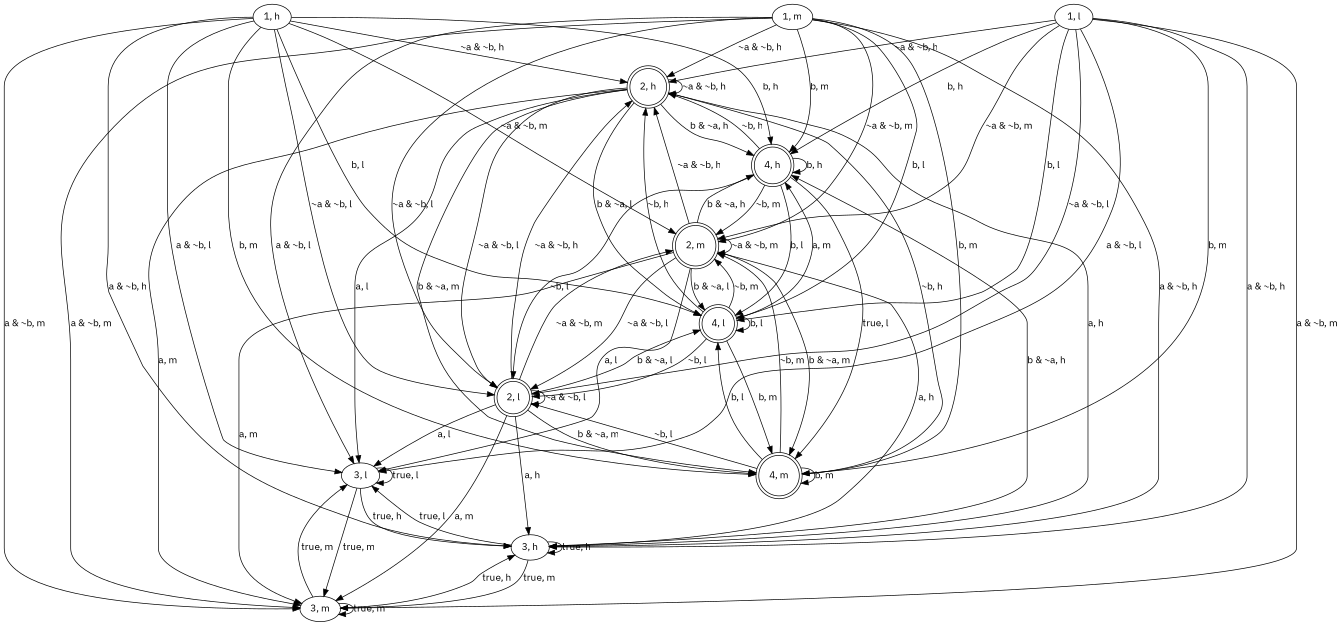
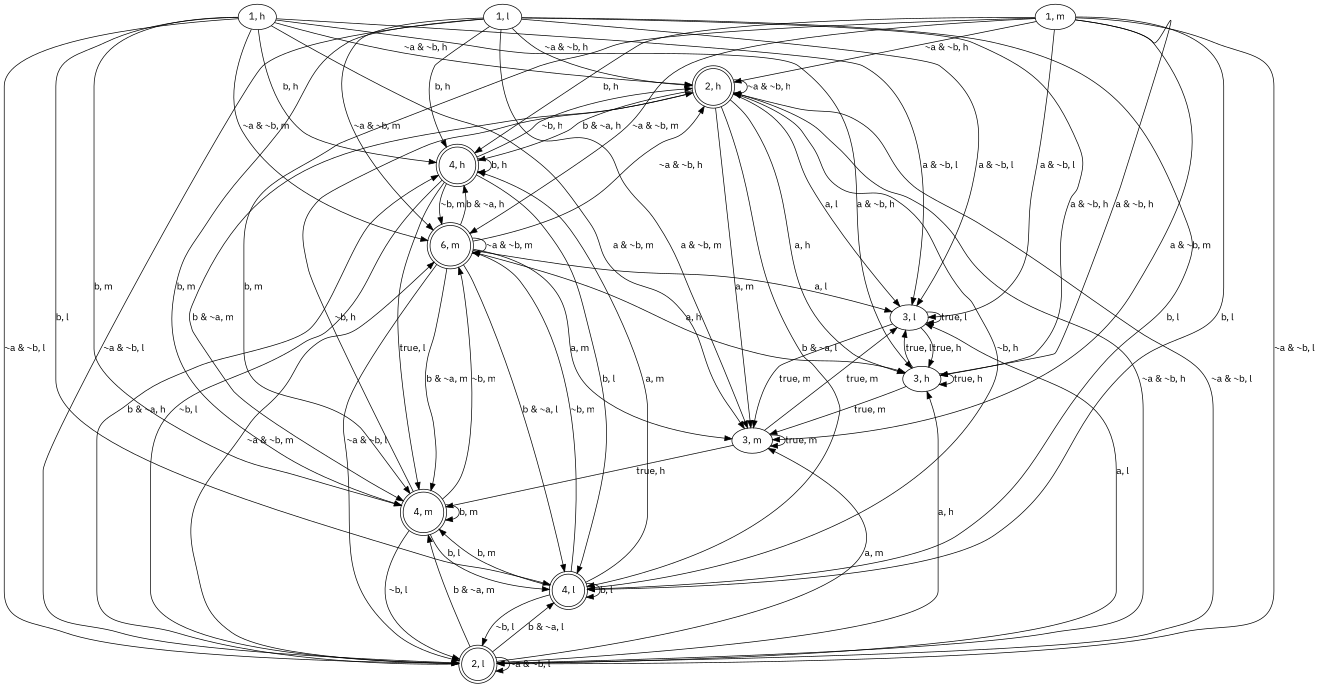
edge "1, m" -> "4, h": label "b, m" -> "b, h"
node "2, m": label "2, m" -> "6, m"
edge "3, h" -> "4, h": now "2, l" -> "4, h"
edge "3, m" -> "3, h": now "3, m" -> "4, m"
